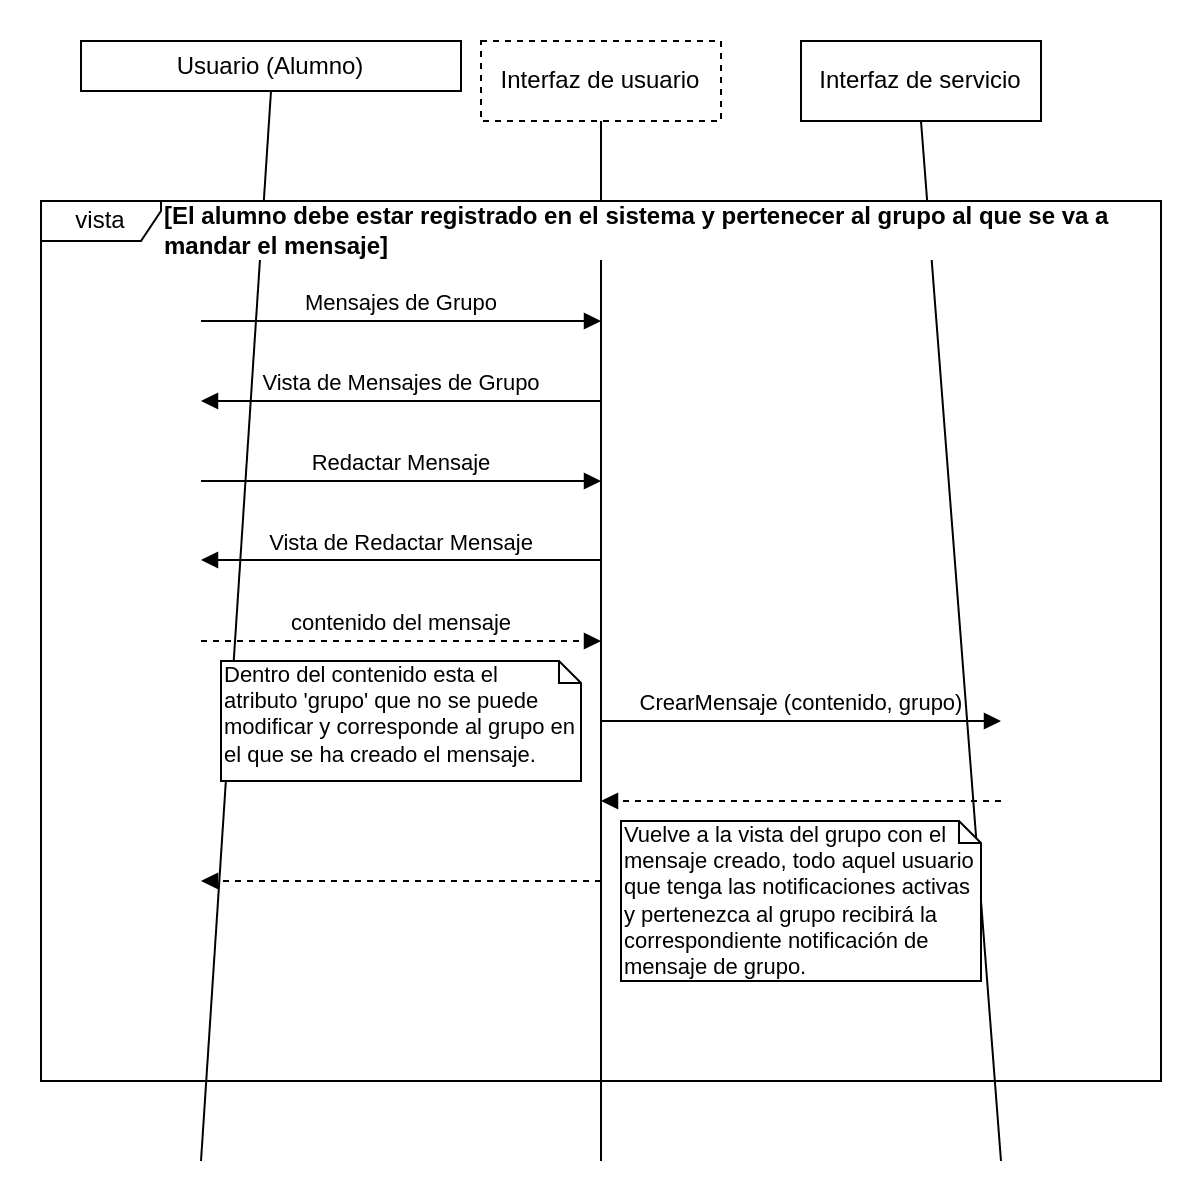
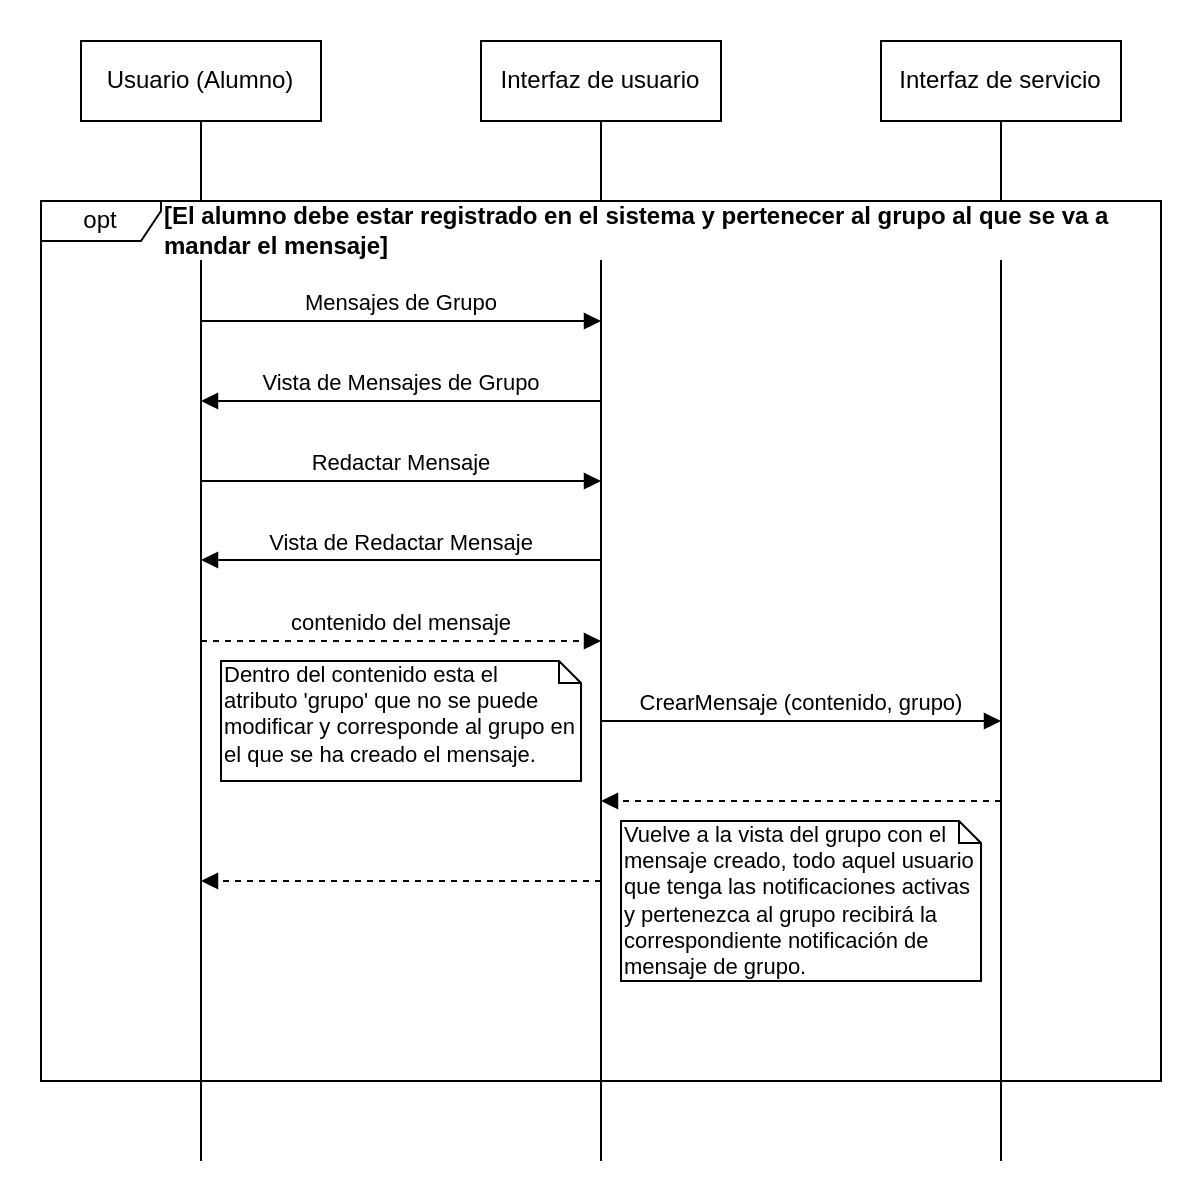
node "Usuario (Alumno)": size 380x50 -> 240x80
node "Interfaz de usuario": style dashed -> solid
node "Interfaz de servicio": moved (921, 81) -> (1001, 81)
node "vista": label "vista" -> "opt"
